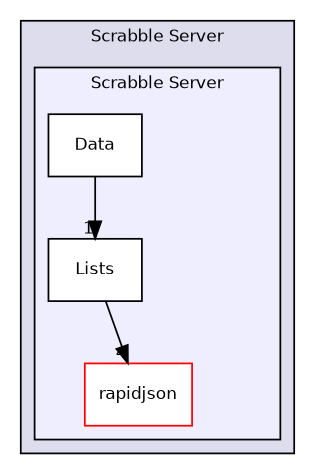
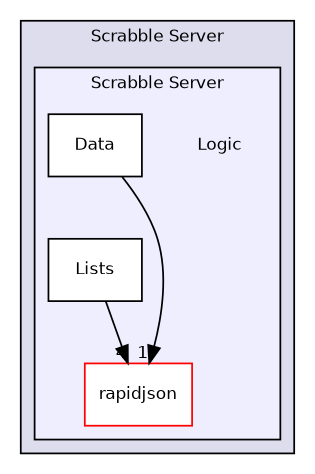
node "Logic": added
edge "Data" -> "Lists": now "Data" -> "rapidjson"
